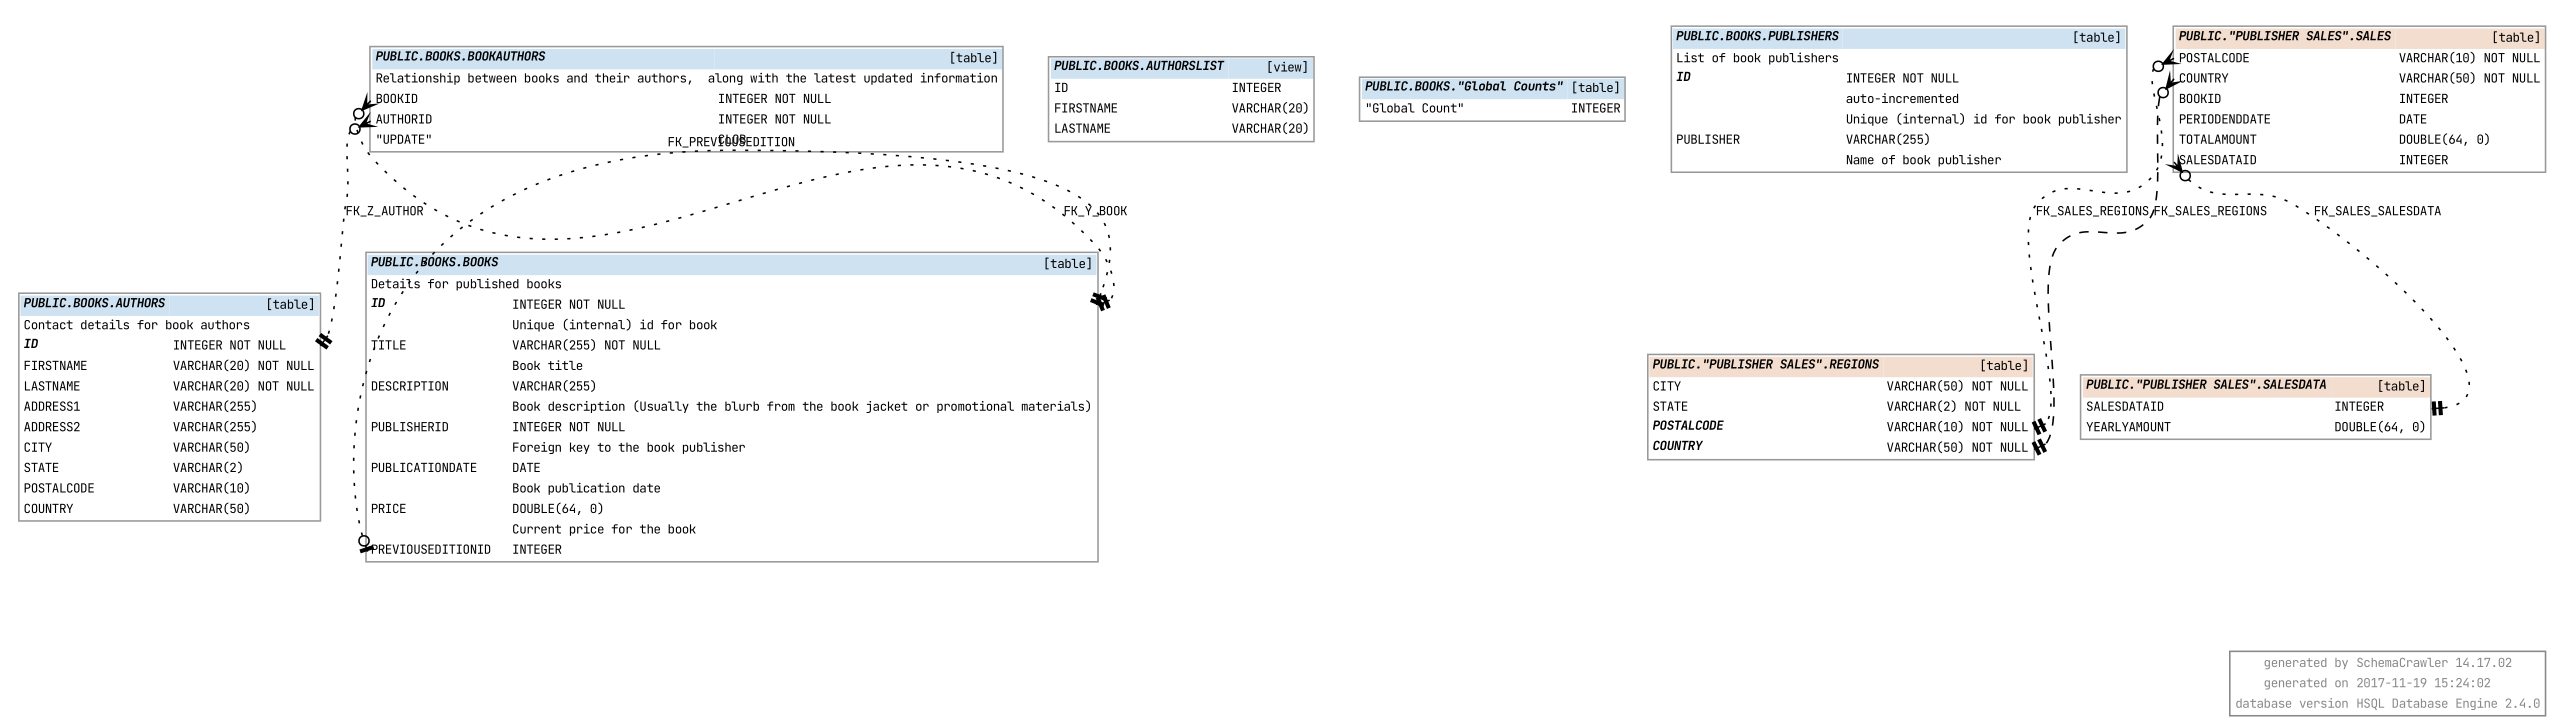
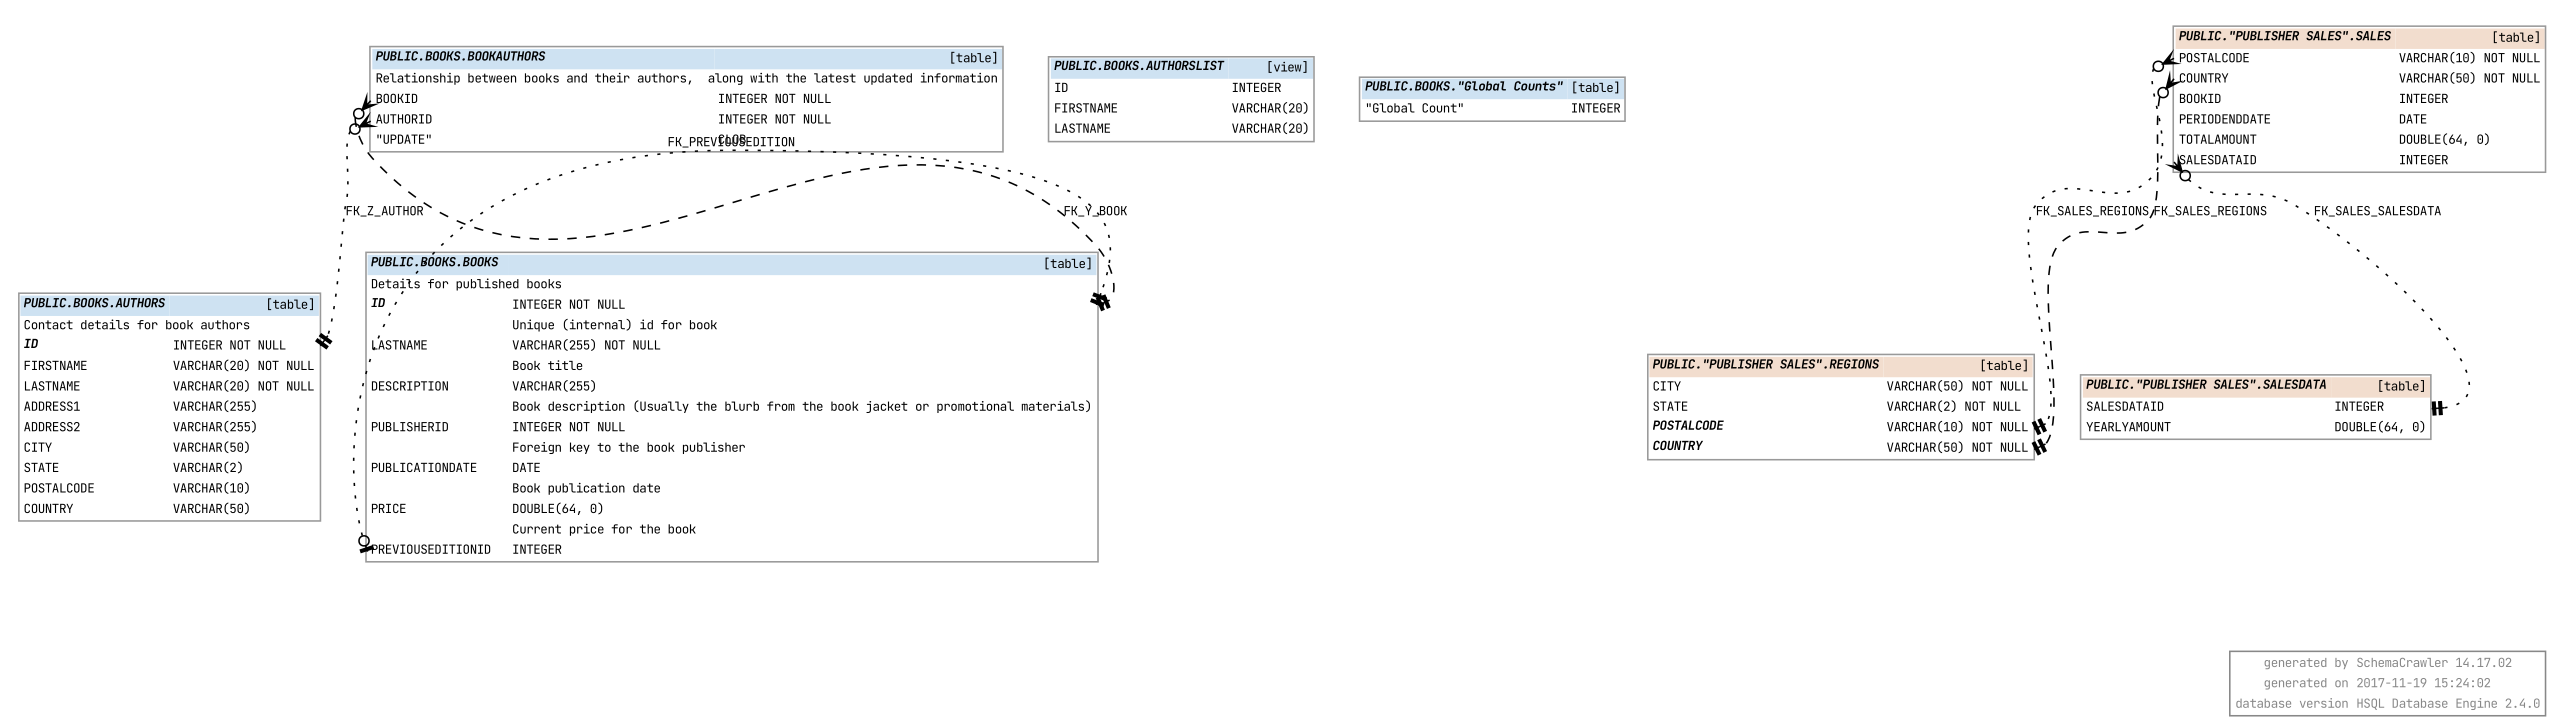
node "PUBLIC.BOOKS.PUBLISHERS": removed
edge "PUBLIC.BOOKS.BOOKAUTHORS" -- "PUBLIC.BOOKS.BOOKS": style dotted -> dashed
node "PUBLIC.BOOKS.BOOKS": text "TITLE" -> "LASTNAME"
